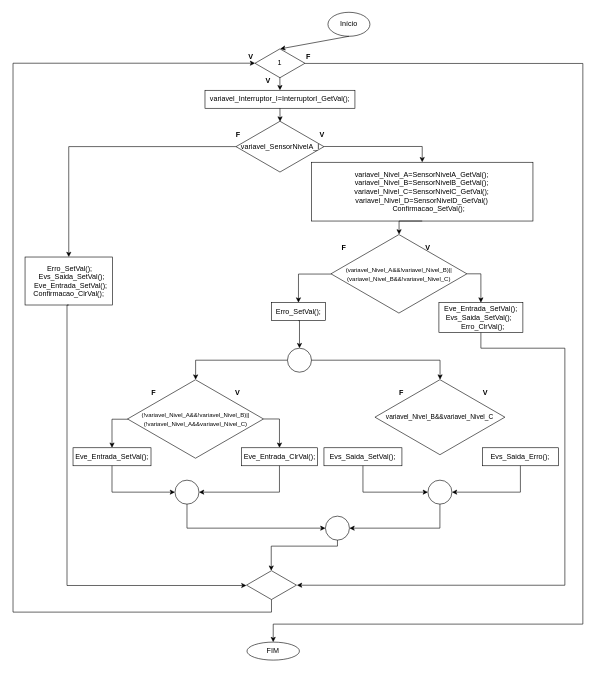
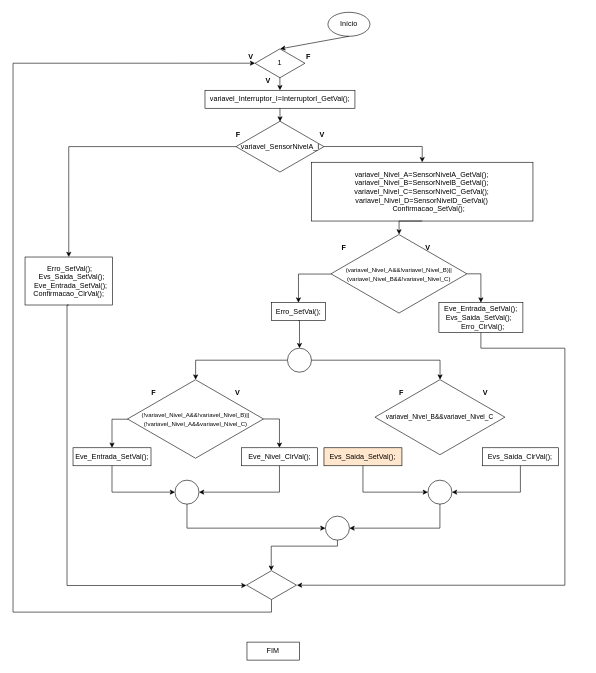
edge "1" -> "FIM": removed
node "Eve_Entrada_ClrVal();": label "Eve_Entrada_ClrVal();" -> "Eve_Nivel_ClrVal();"
node "Evs_Saida_SetVal();": fillcolor #ffffff -> #ffe6cc
node "Evs_Saida_Erro();": label "Evs_Saida_Erro();" -> "Evs_Saida_ClrVal();"
node "FIM": shape ellipse -> rectangle
